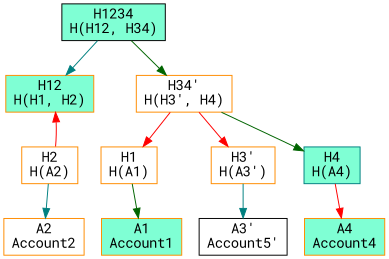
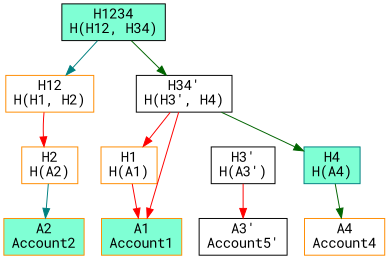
node "H12 H(H1, H2)": fillcolor aquamarine -> white
node "H34' H(H3', H4)": color darkorange -> black
edge "H34' H(H3', H4)" -> "H3' H(A3')": now "H34' H(H3', H4)" -> "A1 Account1"
edge "H2 H(A2)" -> "H12 H(H1, H2)": reversed
node "H3' H(A3')": color darkorange -> black
edge "H1 H(A1)" -> "A1 Account1": color darkgreen -> red
edge "H3' H(A3')" -> "A3' Account5'": color teal -> red
edge "H4 H(A4)" -> "A4 Account4": color red -> darkgreen
node "A2 Account2": fillcolor white -> aquamarine
node "A4 Account4": fillcolor aquamarine -> white
